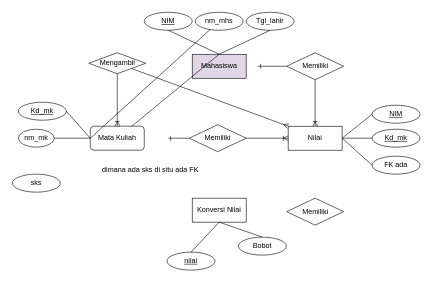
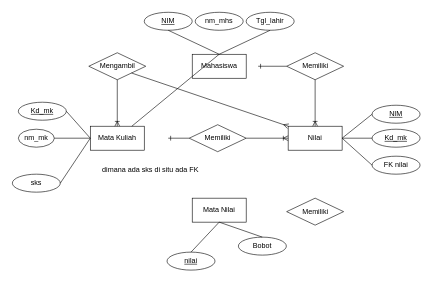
node "Mengambil": size 57x21 -> 57x27
node "Mahasiswa": fillcolor #e1d5e7 -> #ffffff
edge "nm_mhs" -- "Mata Kuliah": now "sks" -- "Mata Kuliah"
node "Mata Kuliah": shape rounded rectangle -> rectangle
node "FK ada": label "FK ada" -> "FK nilai"
node "Konversi Nilai": label "Konversi Nilai" -> "Mata Nilai"
